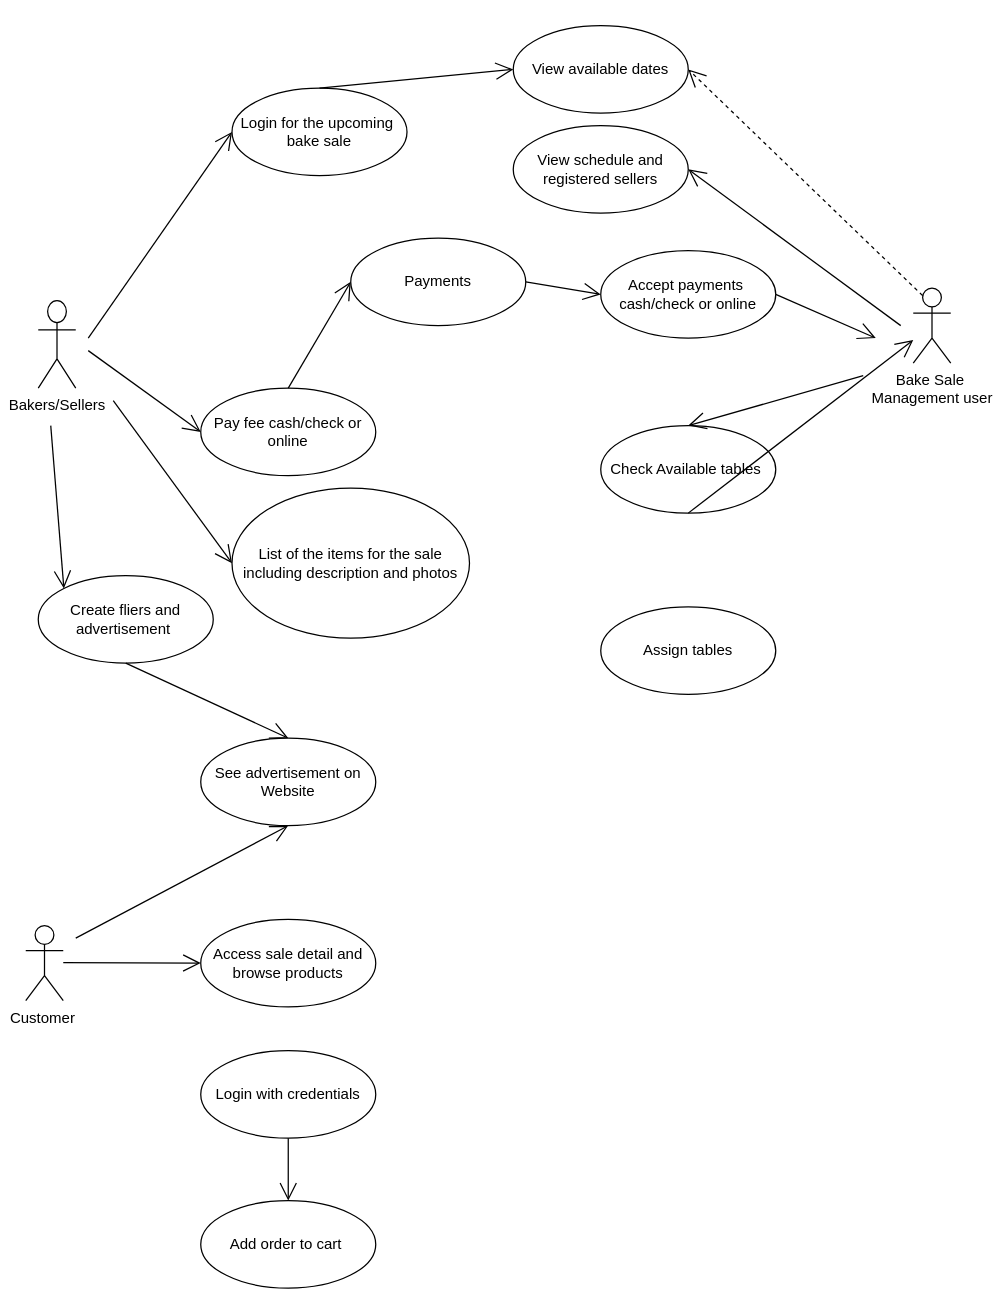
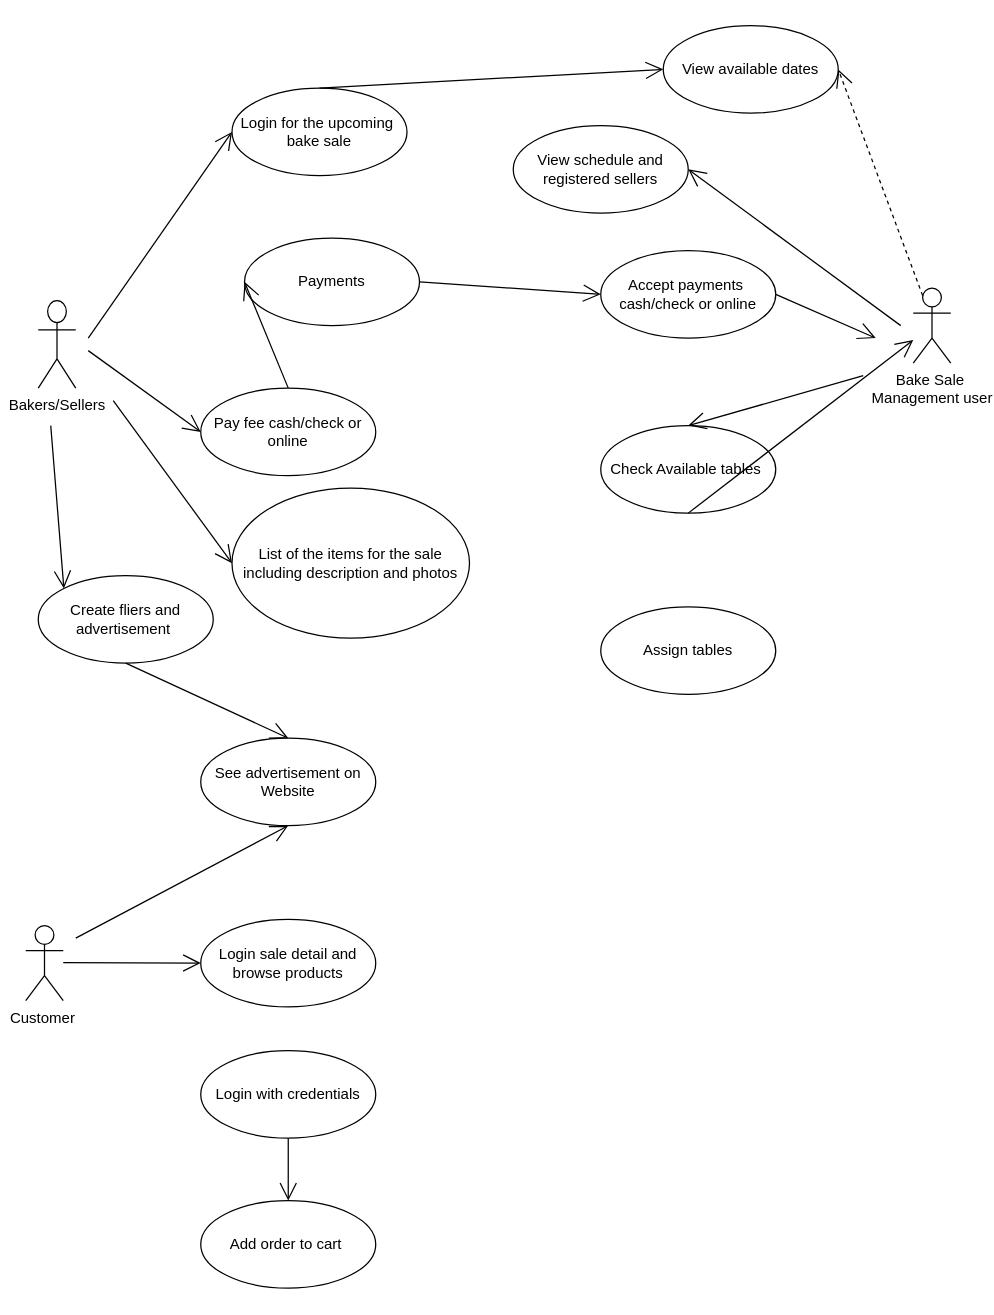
node "View available dates": moved (601, 69) -> (751, 69)
node "Payments": moved (438, 282) -> (332, 282)
node "Access sale detail and browse products": label "Access sale detail and browse products" -> "Login sale detail and browse products"
